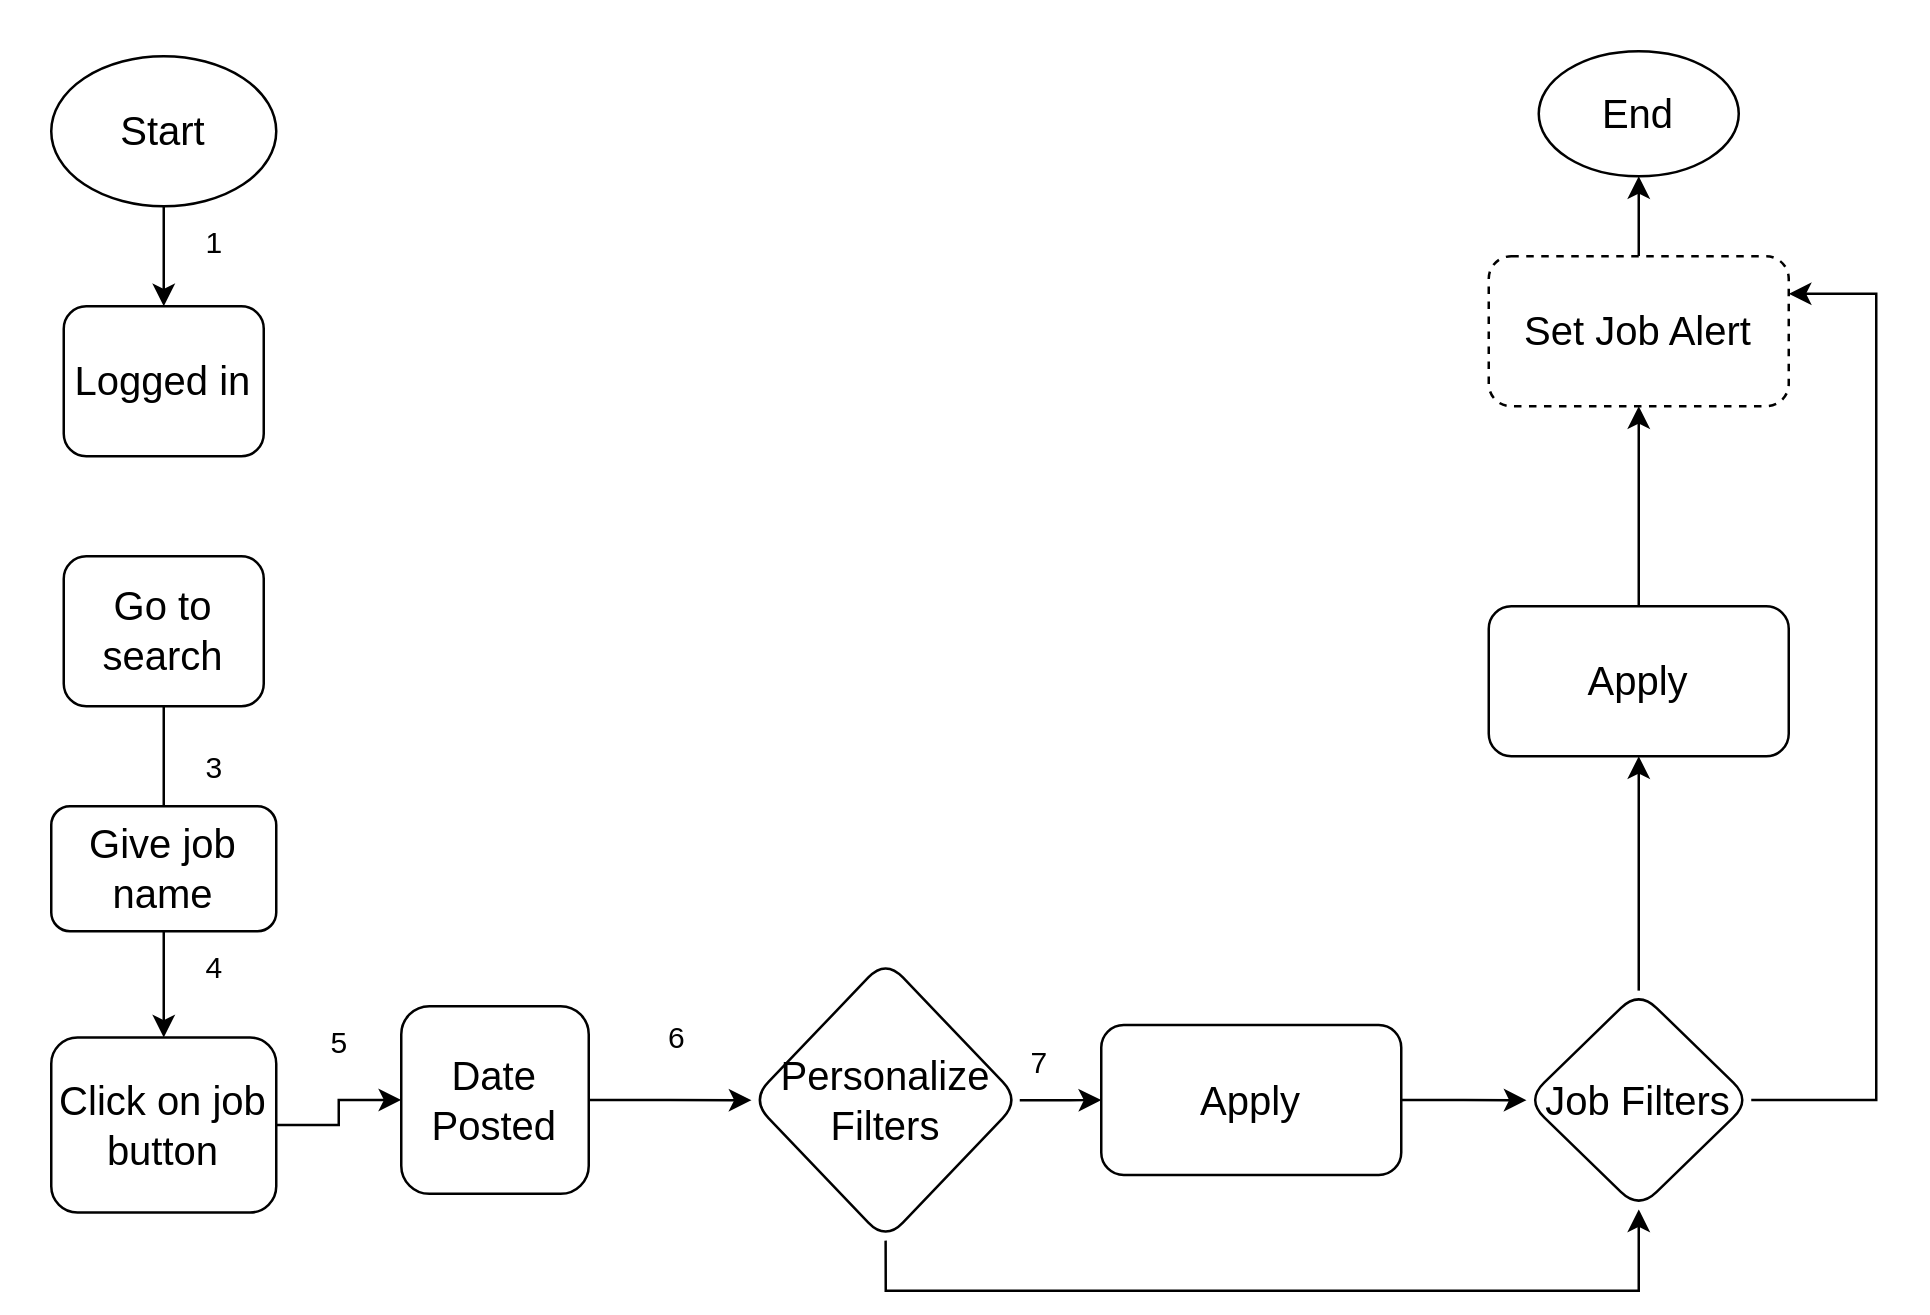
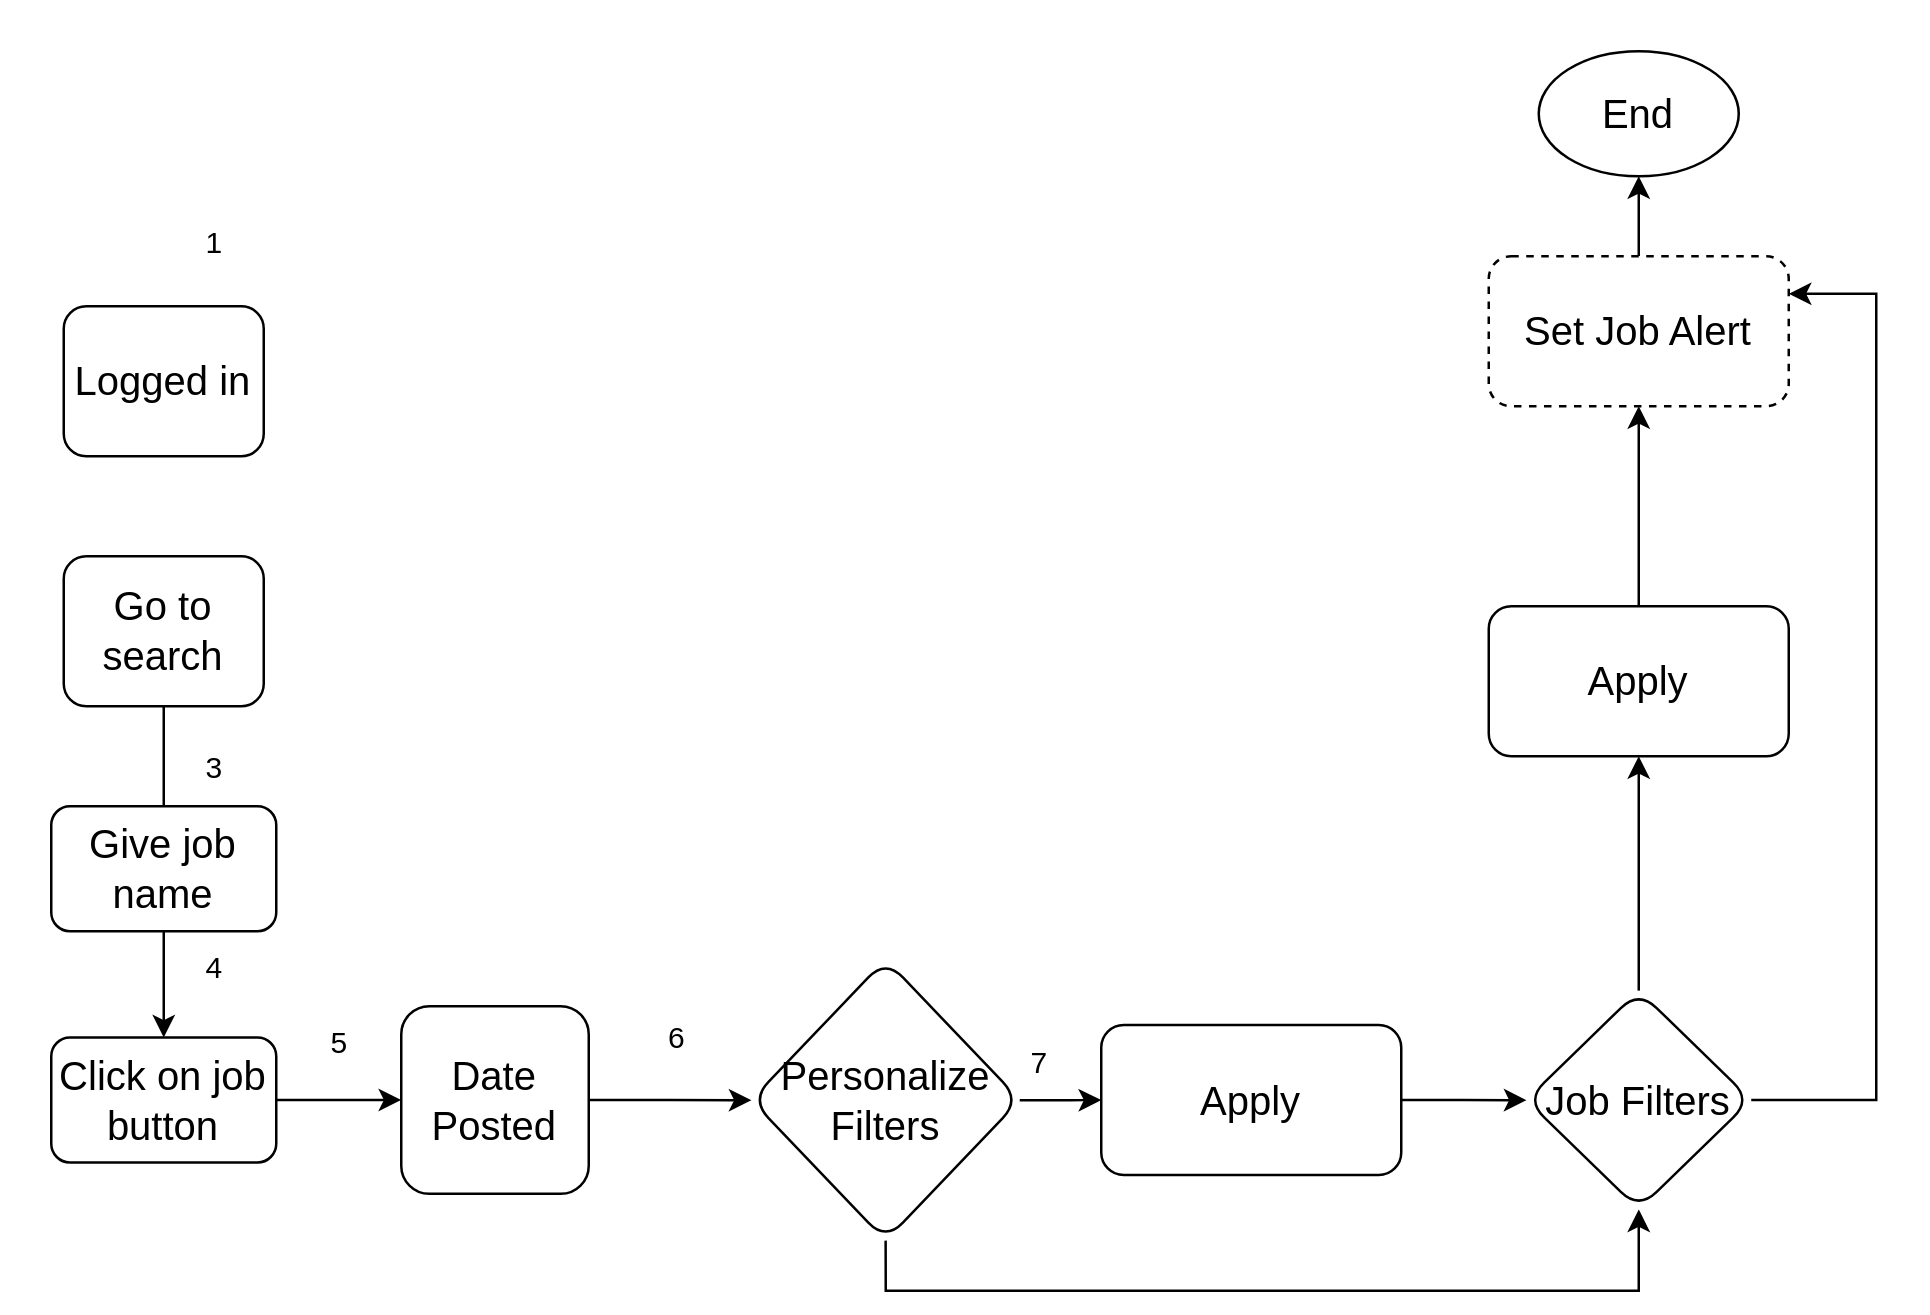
node "Start": removed
edge "Start" -> "Logged in": removed
node "Click on job button": size 225x175 -> 225x125
